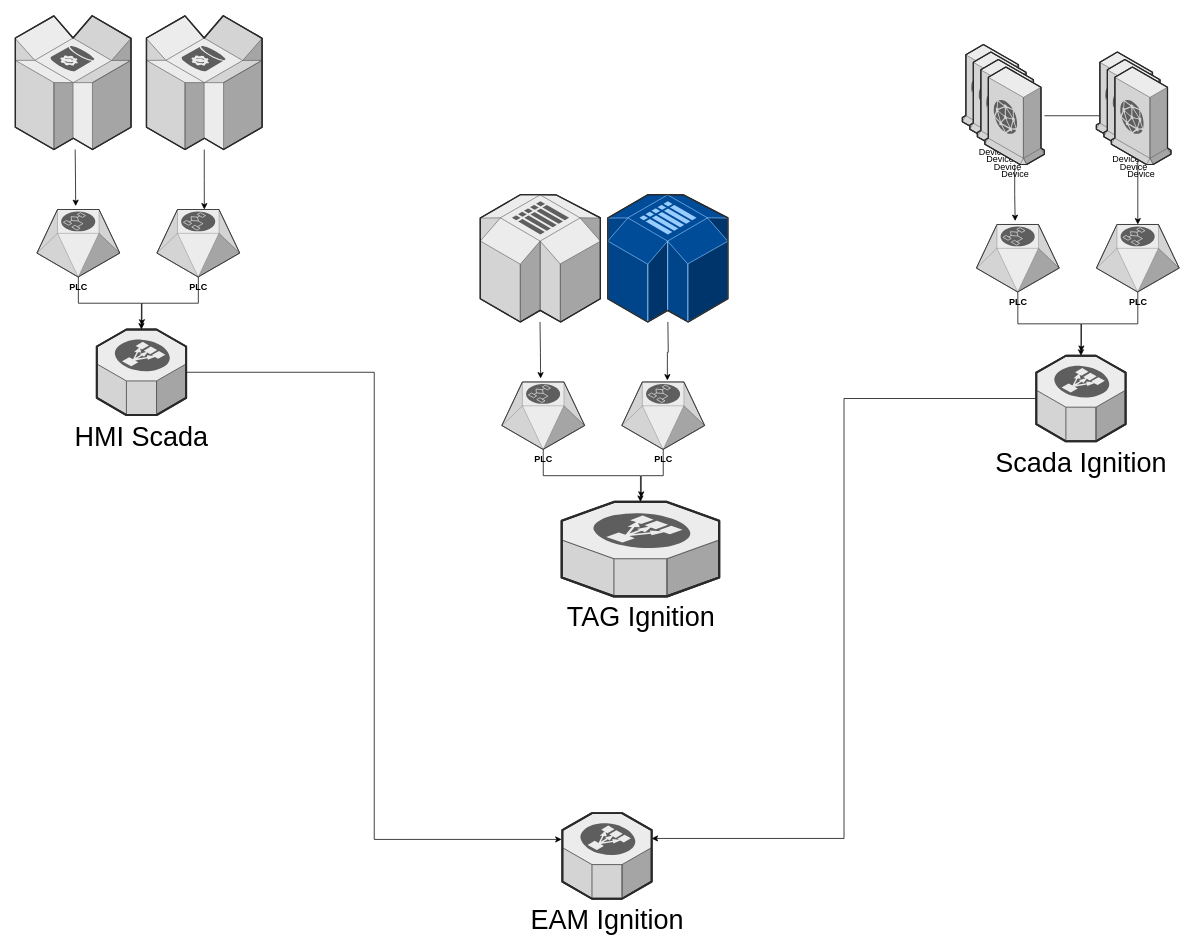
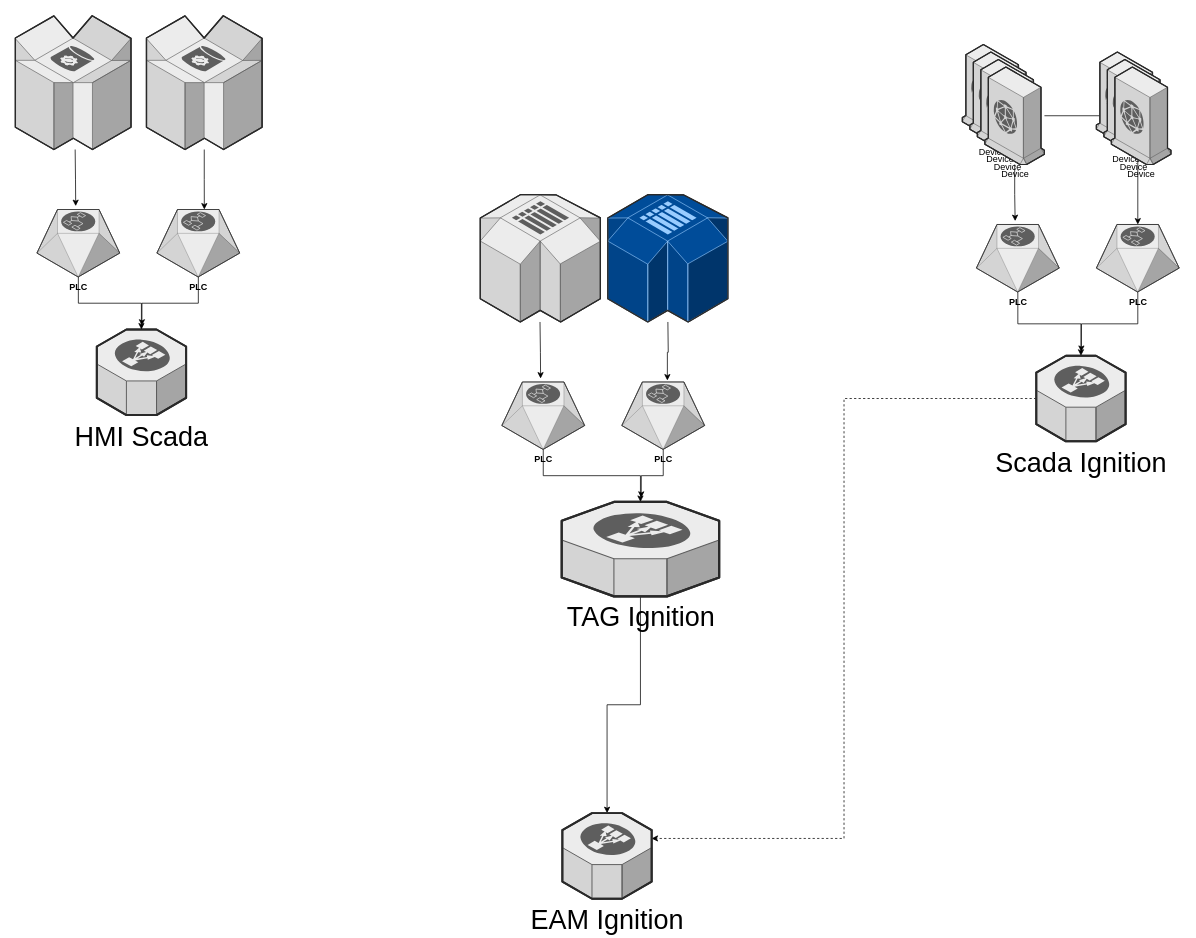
edge "Scada Ignition" -> "EAM Ignition": style solid -> dashed
edge "HMI Scada" -> "EAM Ignition": removed
edge "TAG Ignition" -> "EAM Ignition": added
